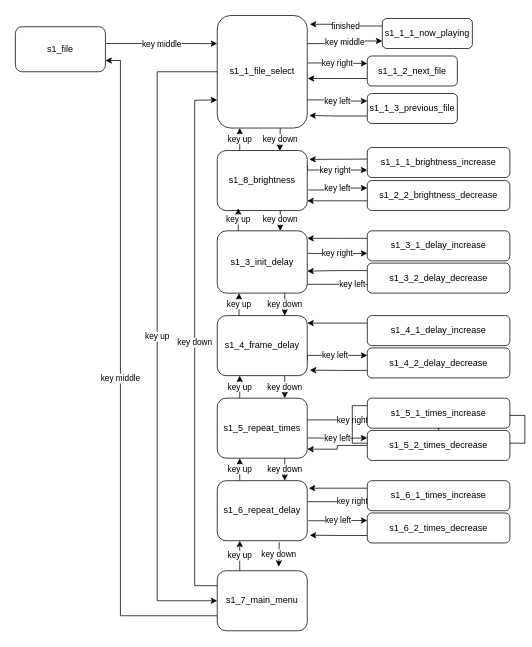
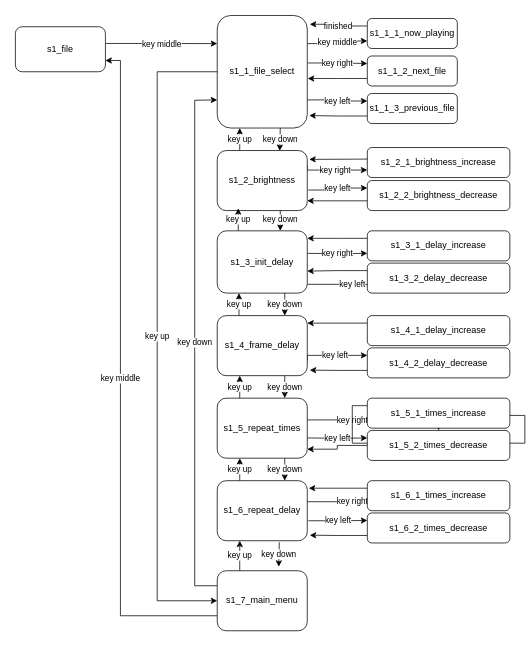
node "s1_1_1_now_playing": moved (427, 33) -> (412, 33)
node "s1_1_1_brightness_increase": label "s1_1_1_brightness_increase" -> "s1_2_1_brightness_increase"
node "s1_8_brightness": label "s1_8_brightness" -> "s1_2_brightness"
